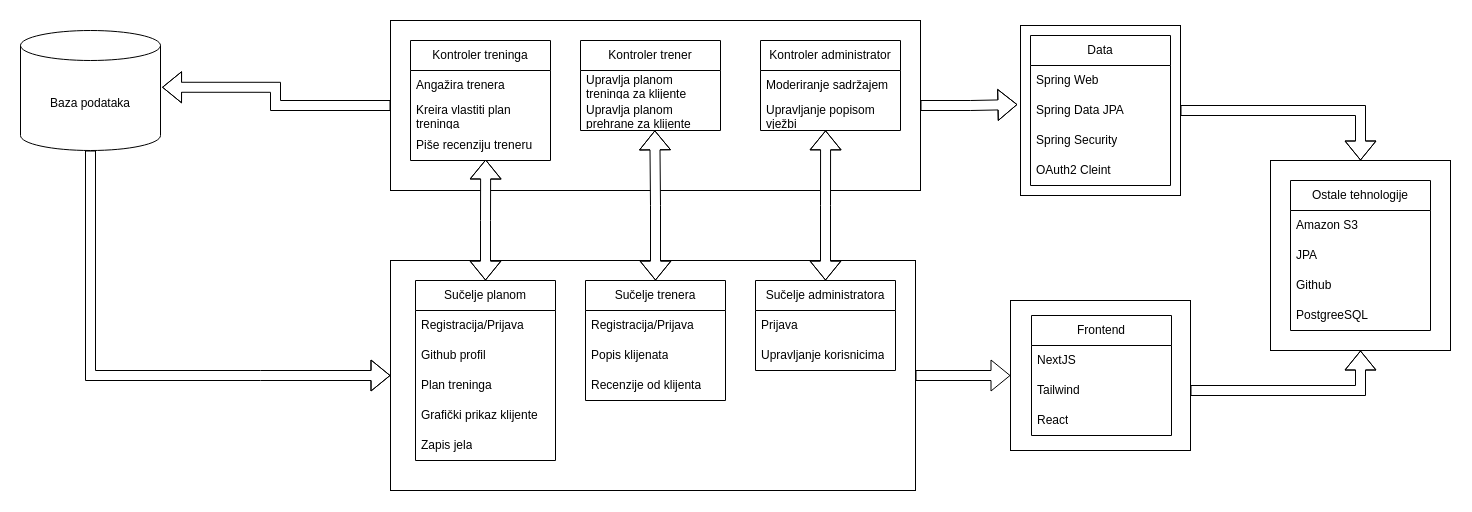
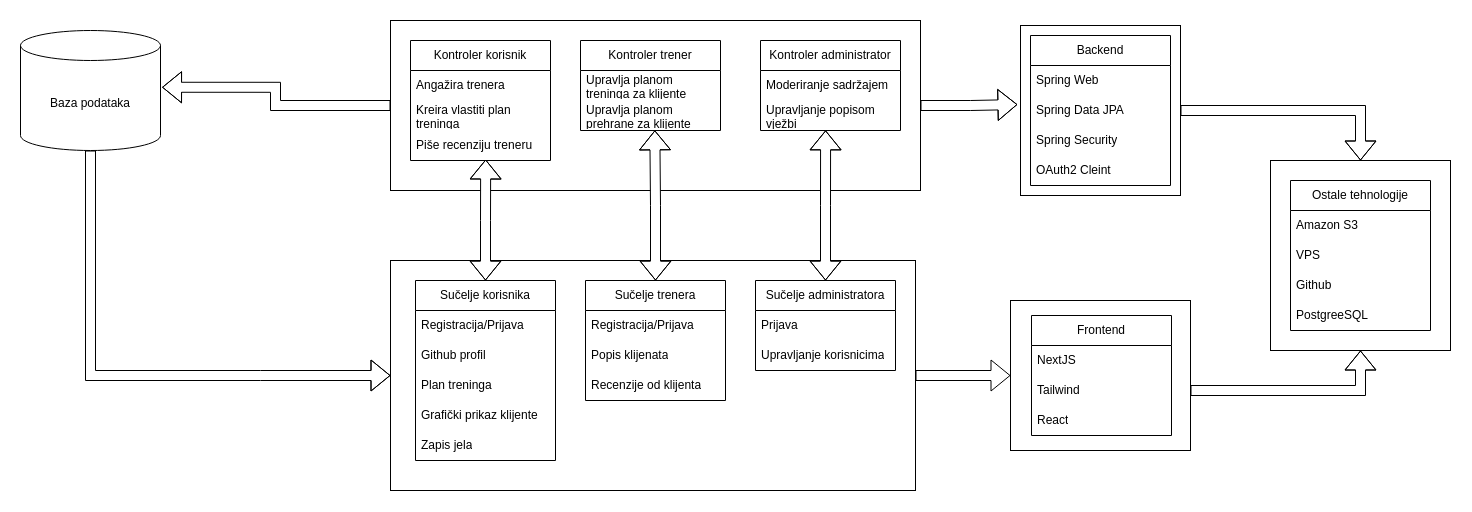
node "Data": label "Data" -> "Backend"
node "Kontroler treninga": label "Kontroler treninga" -> "Kontroler korisnik"
node "JPA": label "JPA" -> "VPS"
node "Sučelje planom": label "Sučelje planom" -> "Sučelje korisnika"
